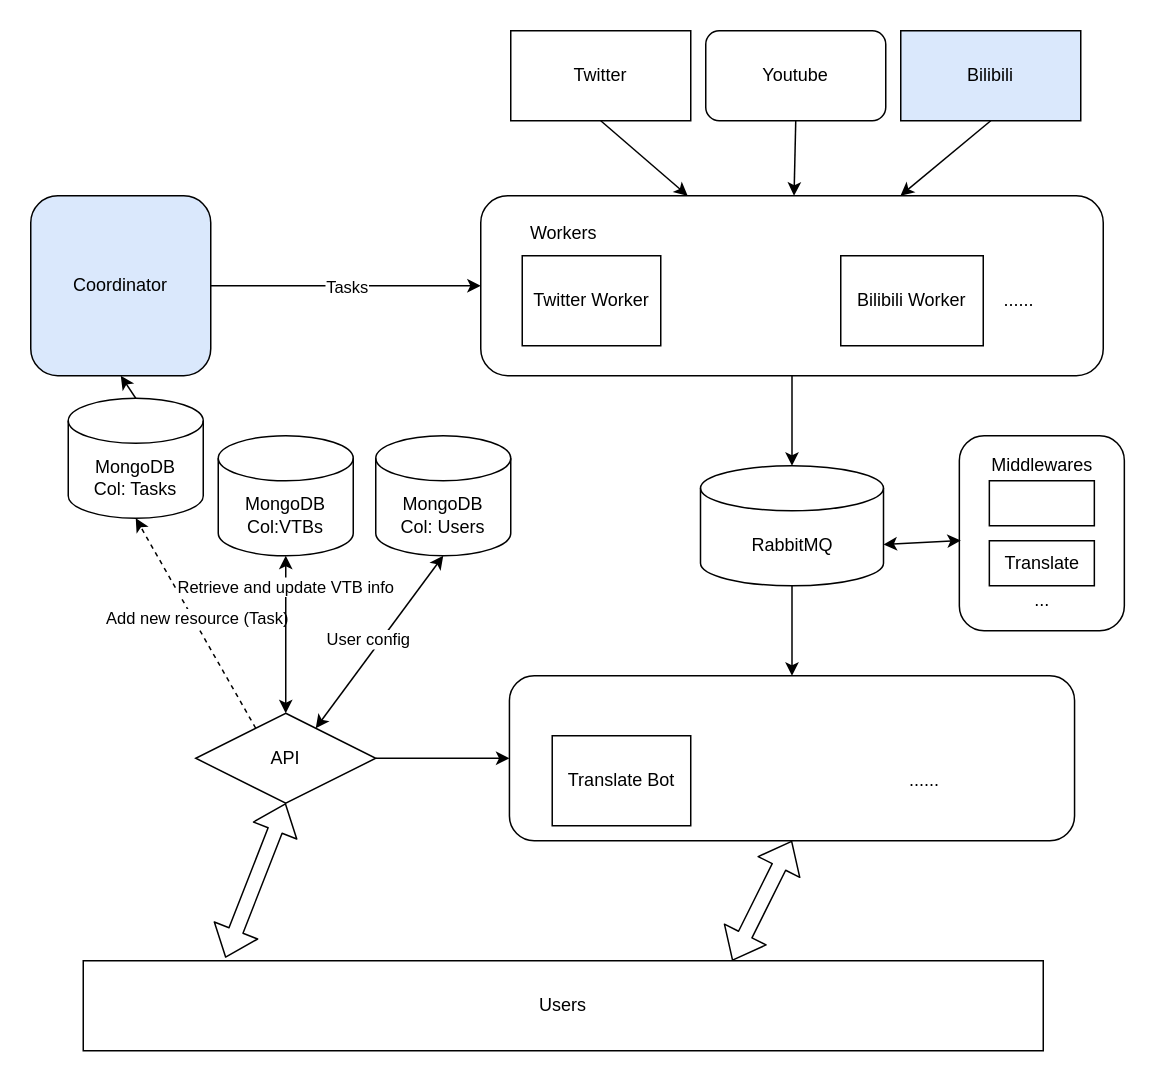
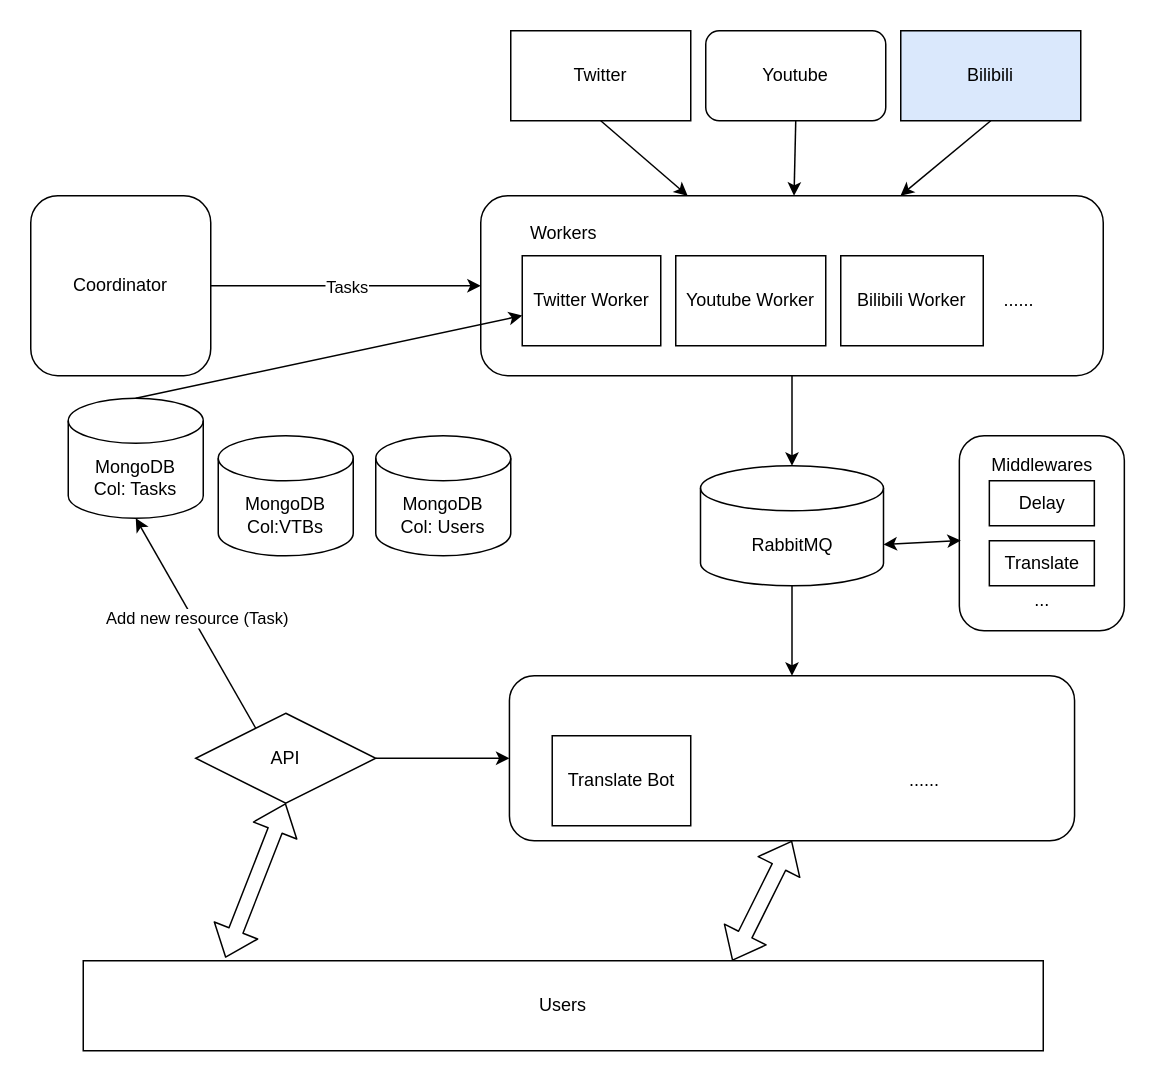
node "Coordinator": fillcolor #dae8fc -> #ffffff
node "Youtube Worker": added
edge "MongoDB Col: Tasks" -> "Coordinator": now "MongoDB Col: Tasks" -> "Twitter Worker"
node "Delay": added
edge "MongoDB Col:VTBs" -- "API": removed, label "Retrieve and update VTB info"
edge "MongoDB Col: Users" -- "API": removed, label "User config"
edge "API" -> "MongoDB Col: Tasks": style dashed -> solid
